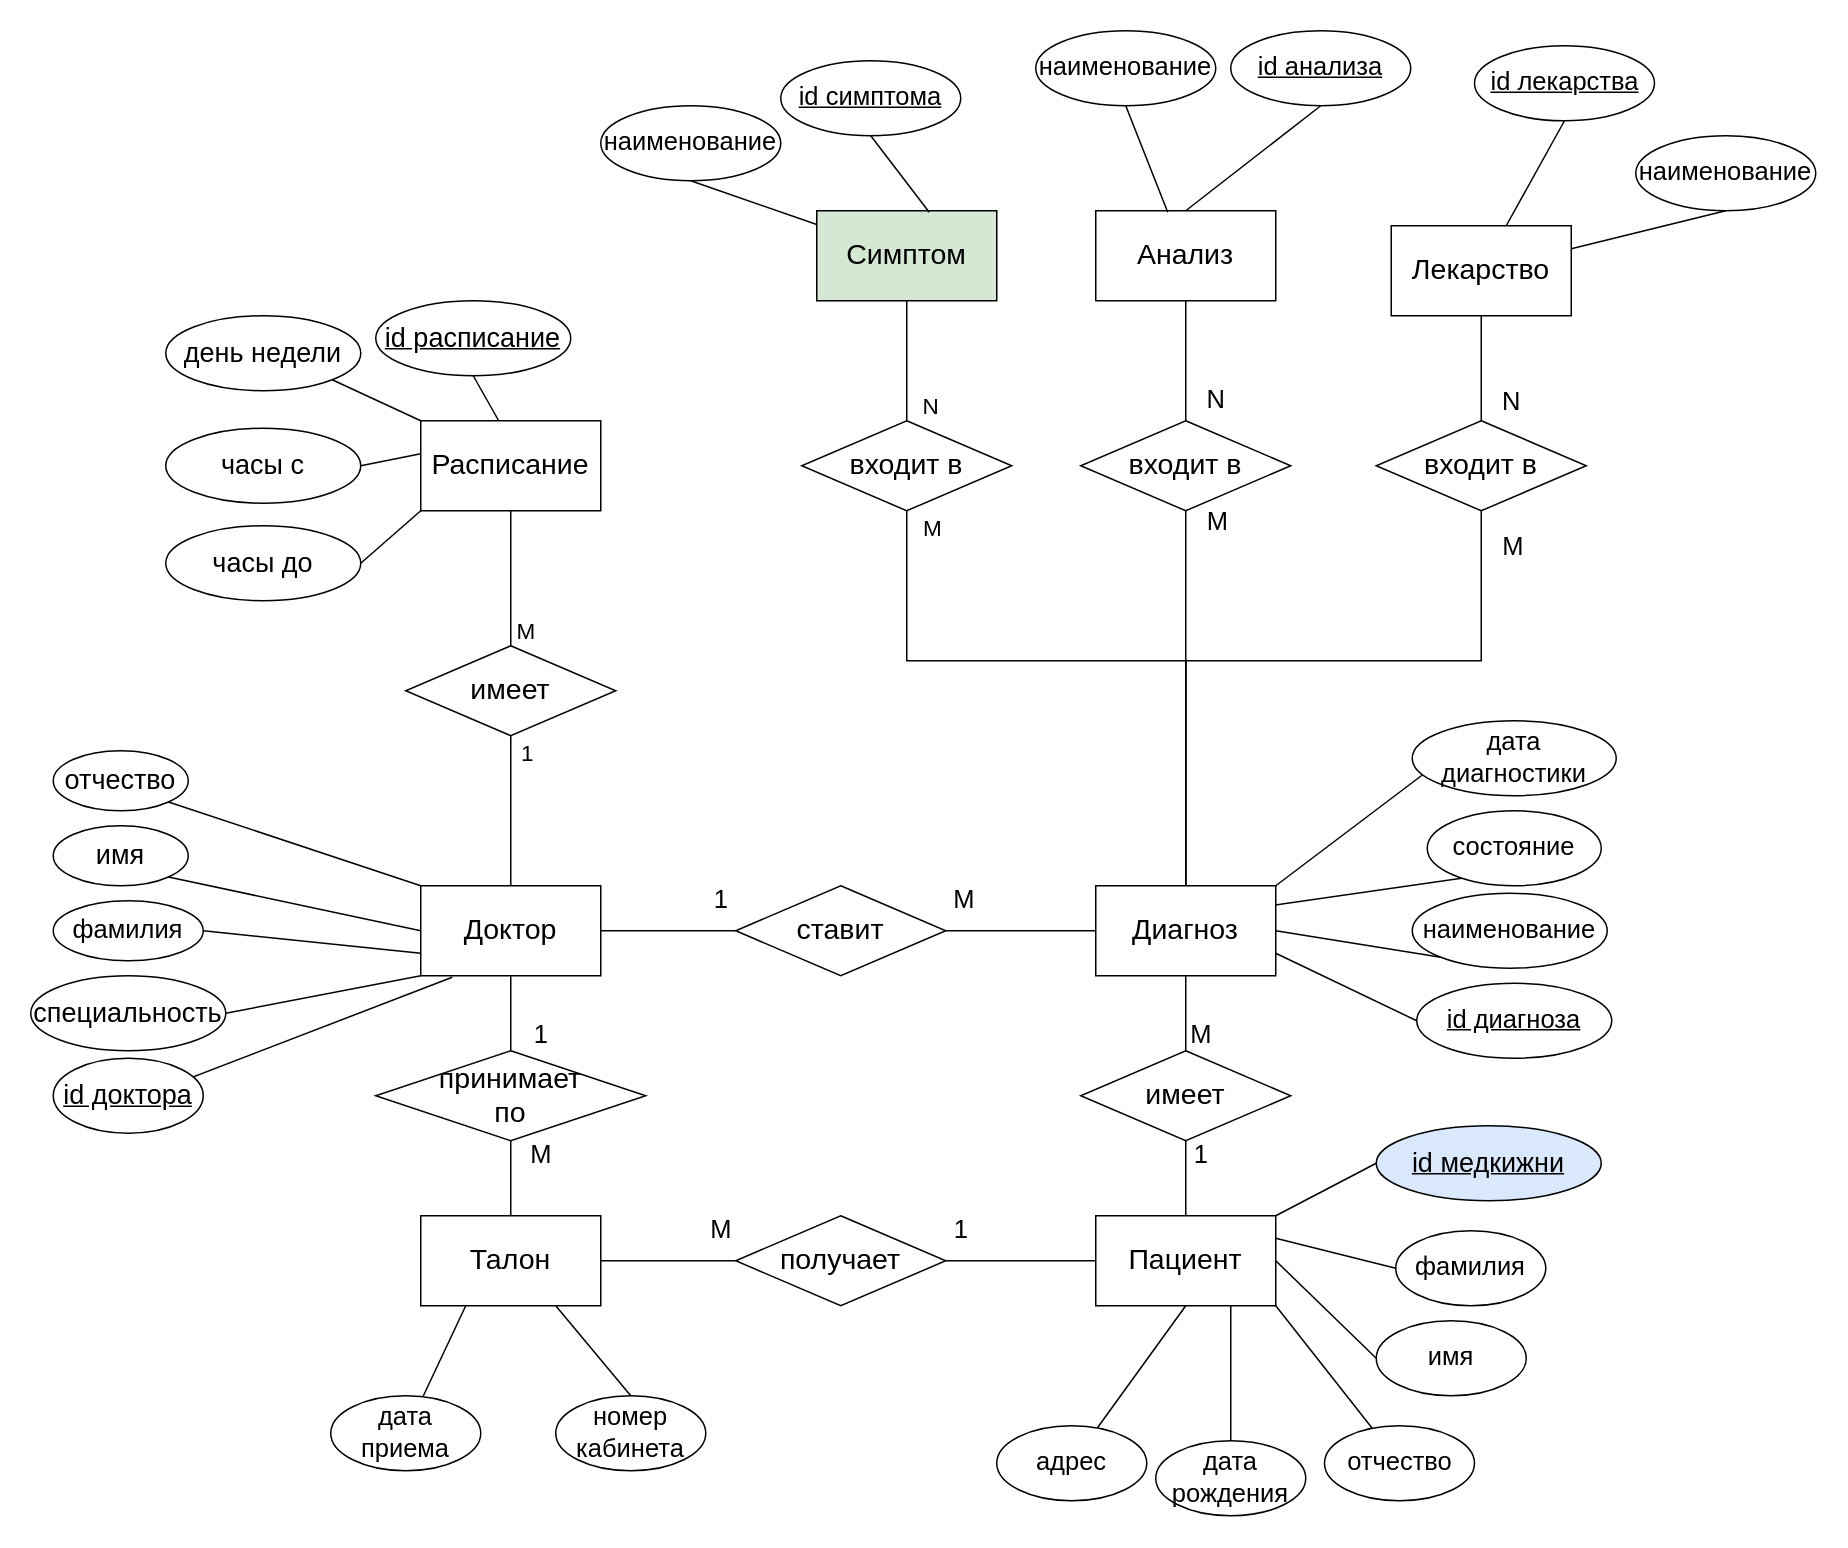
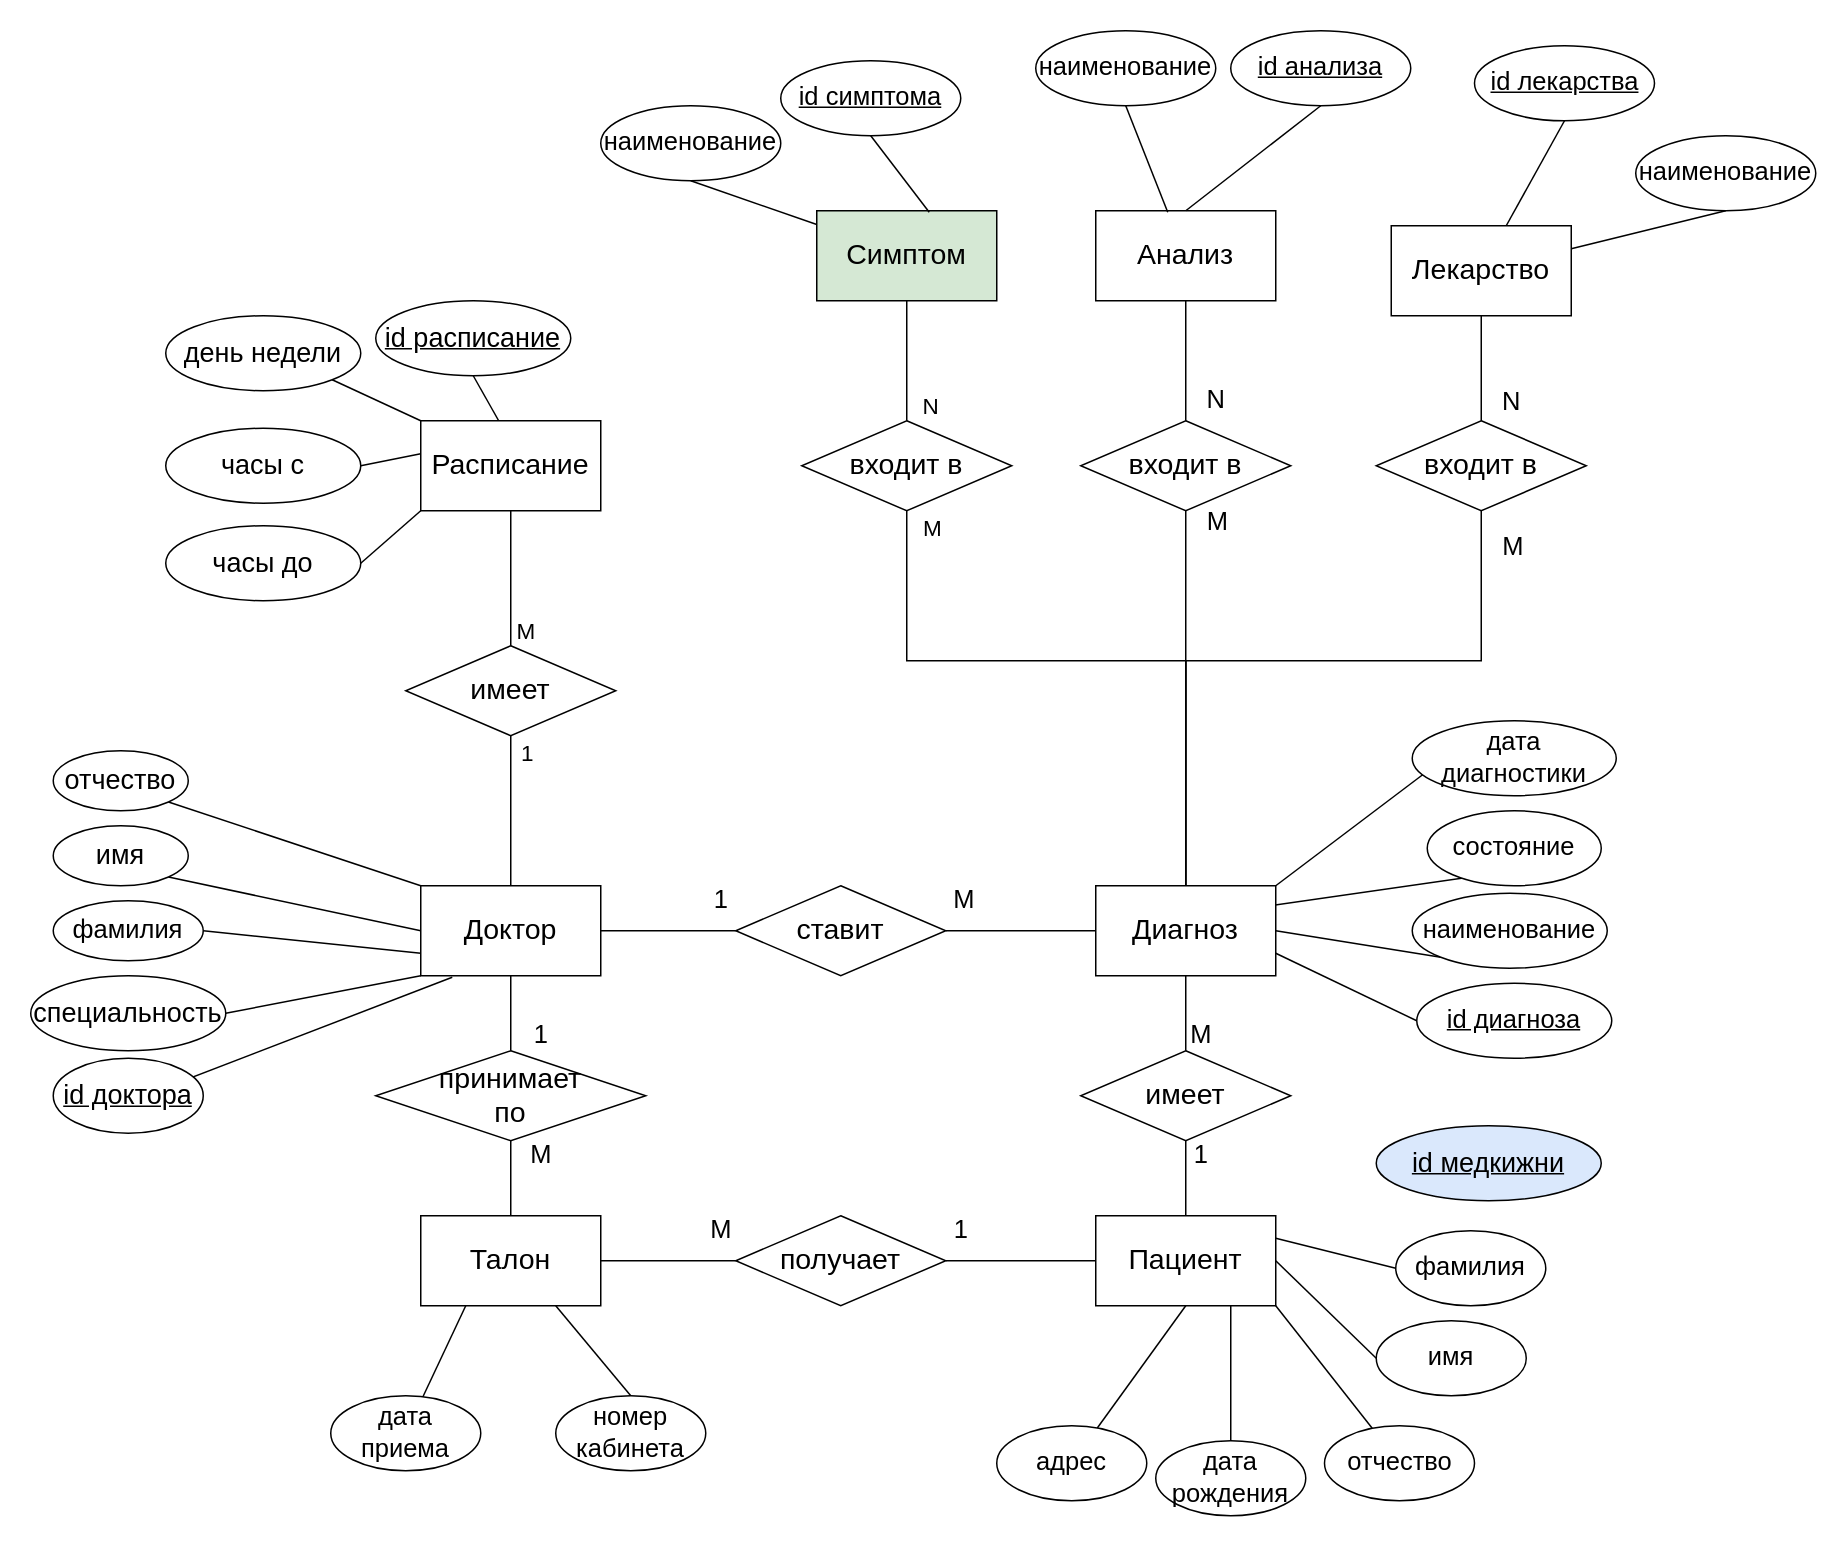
edge "id медкижни" -- "Пациент": removed
